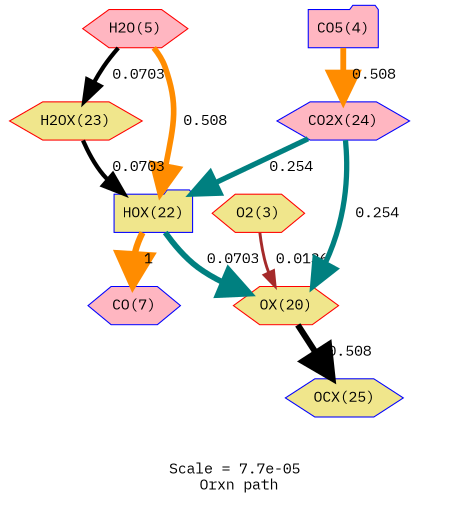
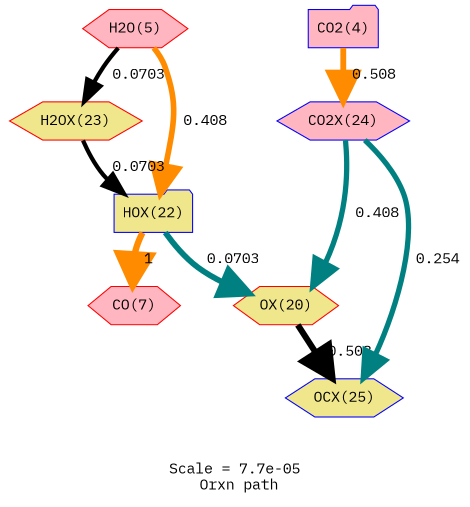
node "CO5(4)": label "CO5(4)" -> "CO2(4)"
edge "H2O(5)" -> "HOX(22)": label " 0.508" -> " 0.408"
edge "CO2X(24)" -> "HOX(22)": now "CO2X(24)" -> "OCX(25)"
node "O2(3)": removed
edge "CO2X(24)" -> "OX(20)": label " 0.254" -> " 0.408"
node "CO(7)": color blue -> red
